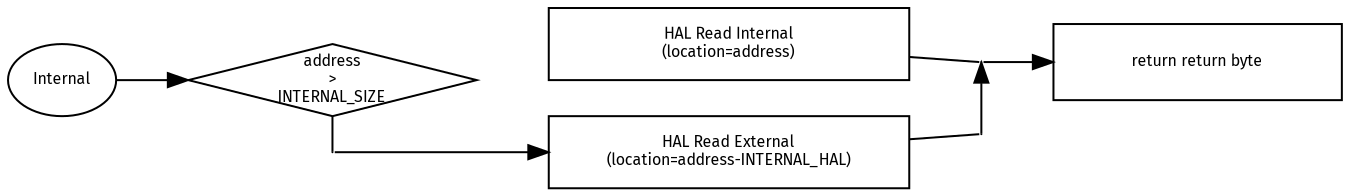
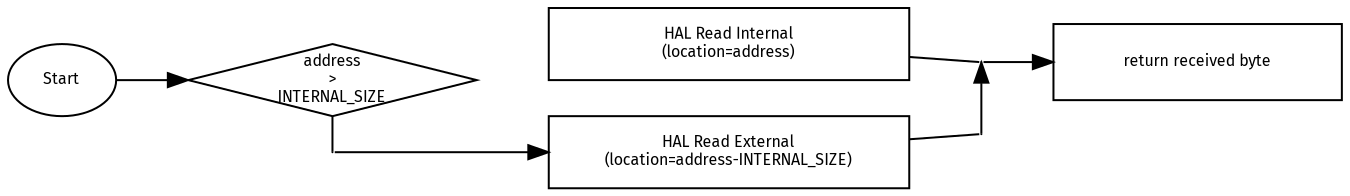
node "return return byte": label "return return byte" -> "return received byte"
node "Internal": label "Internal" -> "Start"
node "HAL Read External (location=address-INTERNAL_HAL)": label "HAL Read External (location=address-INTERNAL_HAL)" -> "HAL Read External (location=address-INTERNAL_SIZE)"
